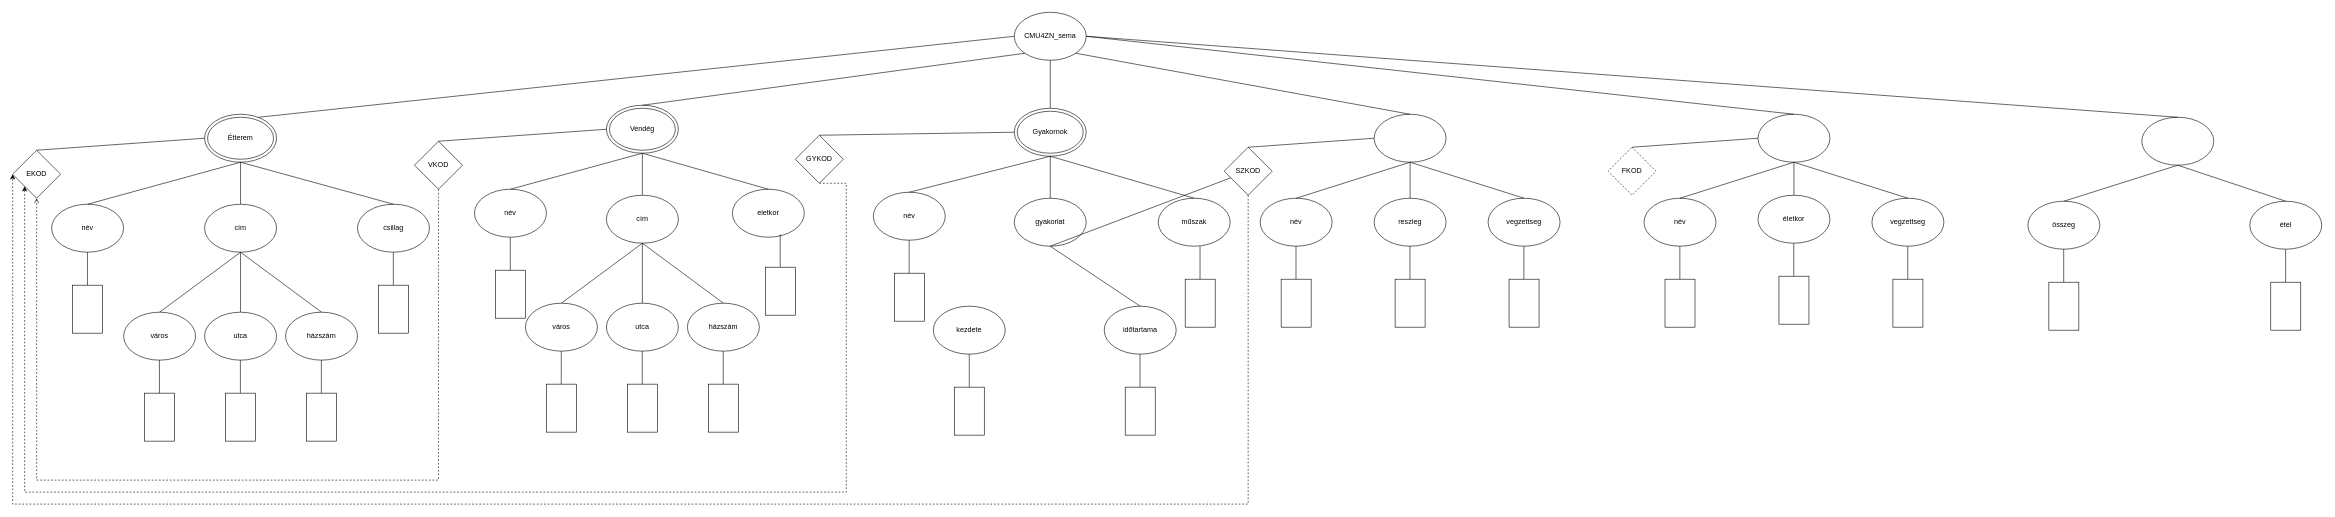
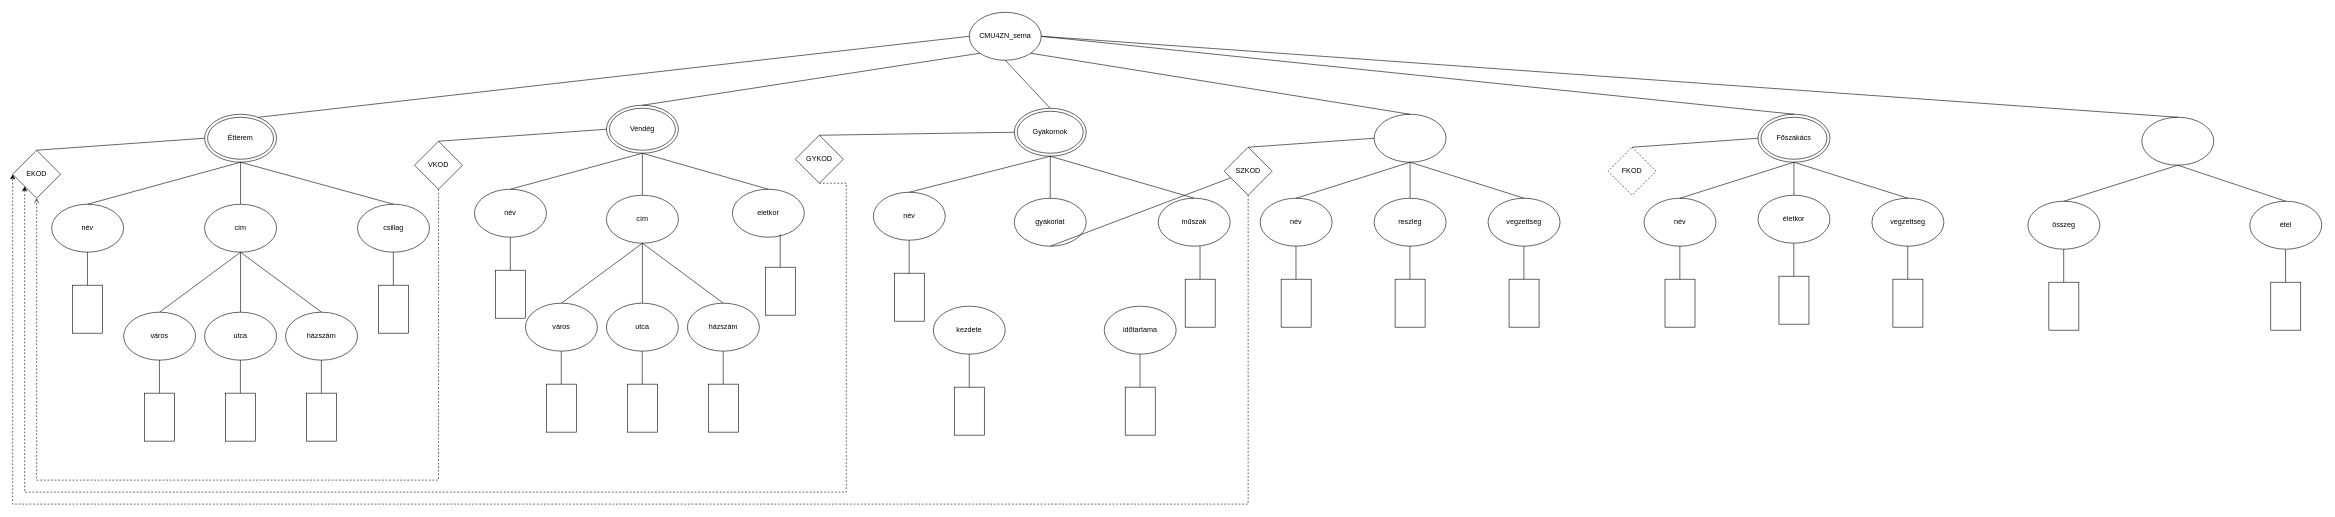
node "CMU4ZN_sema": moved (1050, 36) -> (1005, 36)
node "Főszakács": added
edge "gyakorlat" -- "időtartama": removed
